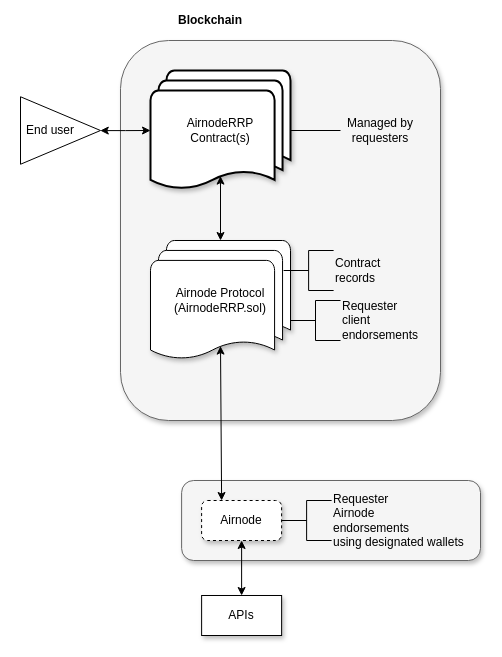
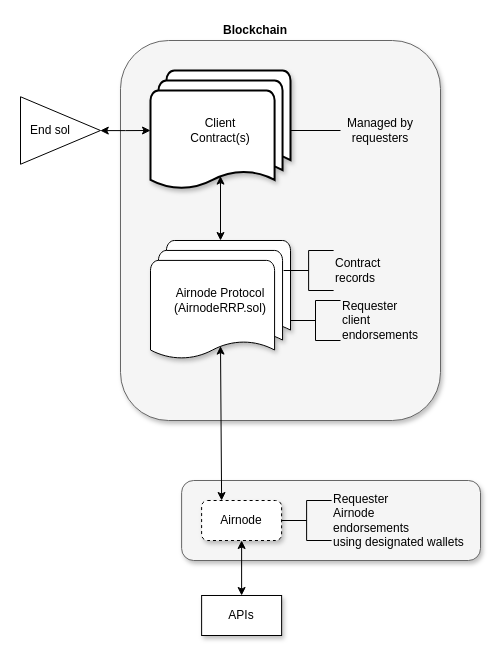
node "Blockchain": moved (211, 21) -> (256, 31)
node "End user": label "End user" -> "End sol"
node "AirnodeRRP Contract(s)": label "AirnodeRRP Contract(s)" -> "Client Contract(s)"
